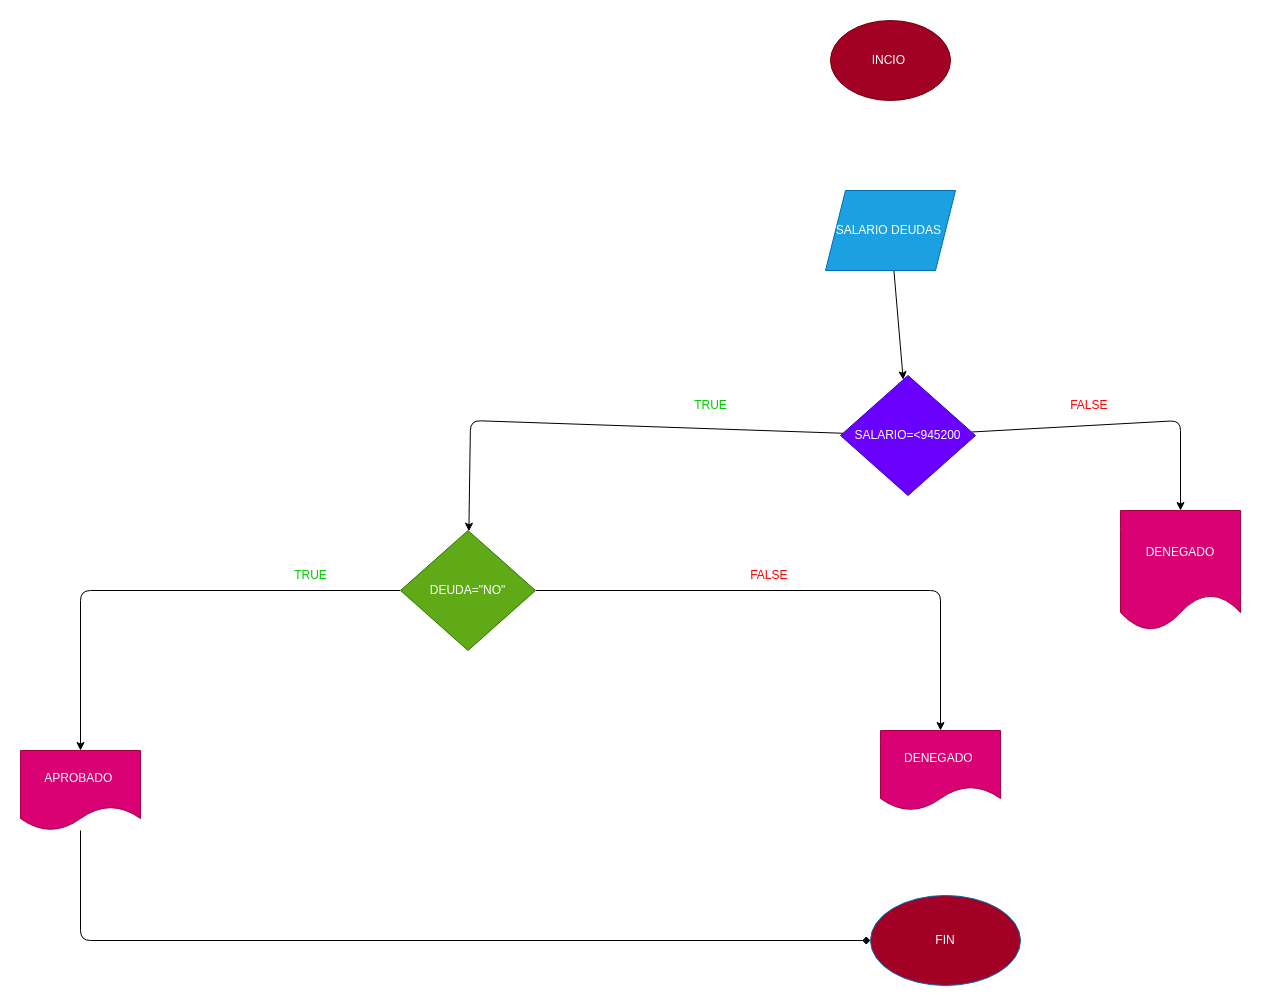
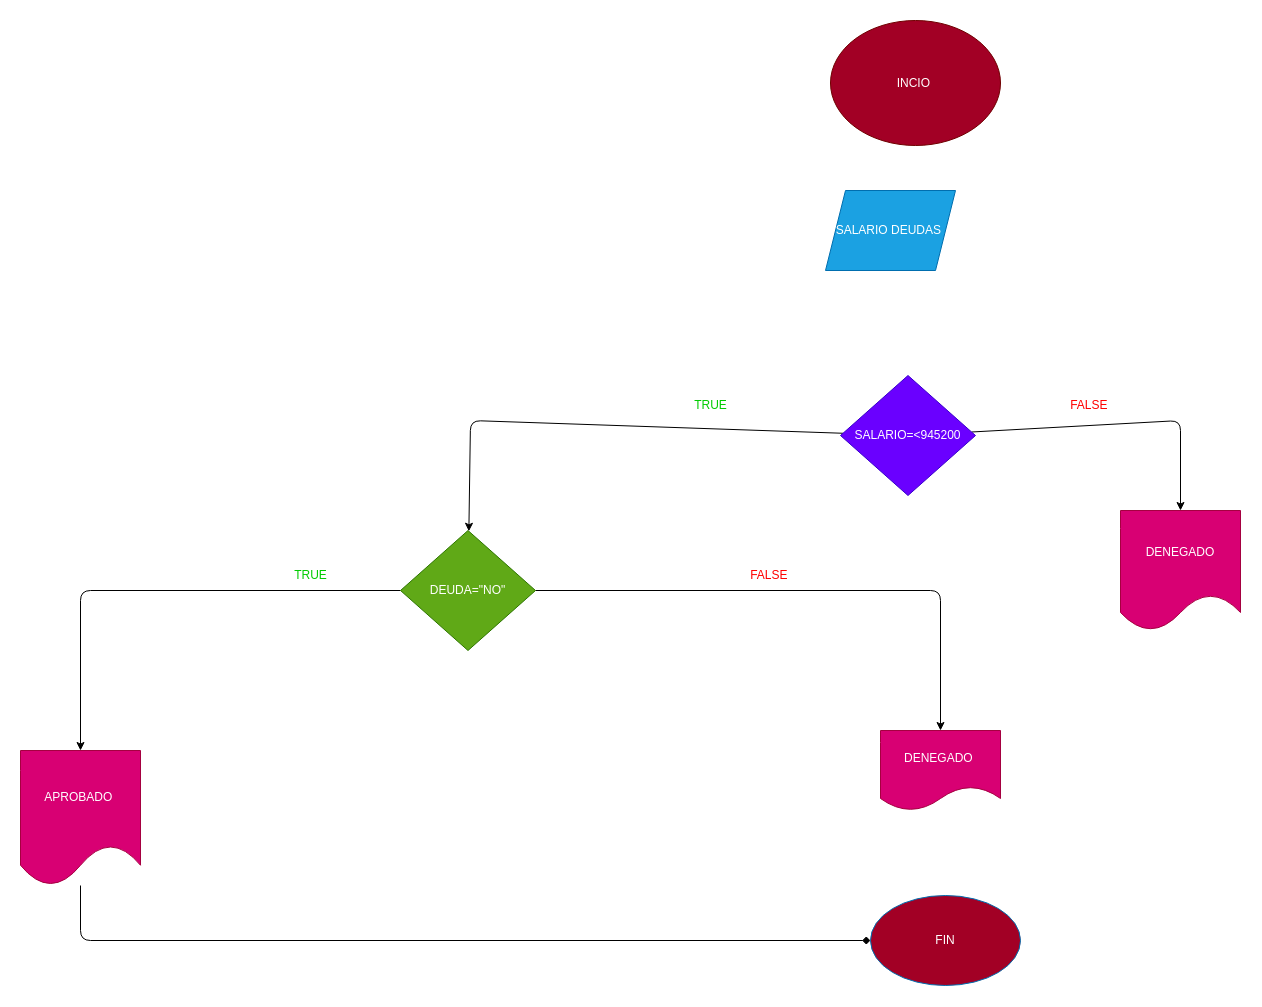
node "INCIO": size 120x80 -> 170x125
edge "SALARIO DEUDAS" -> "SALARIO=<945200": removed
node "APROBADO": size 120x80 -> 120x135
